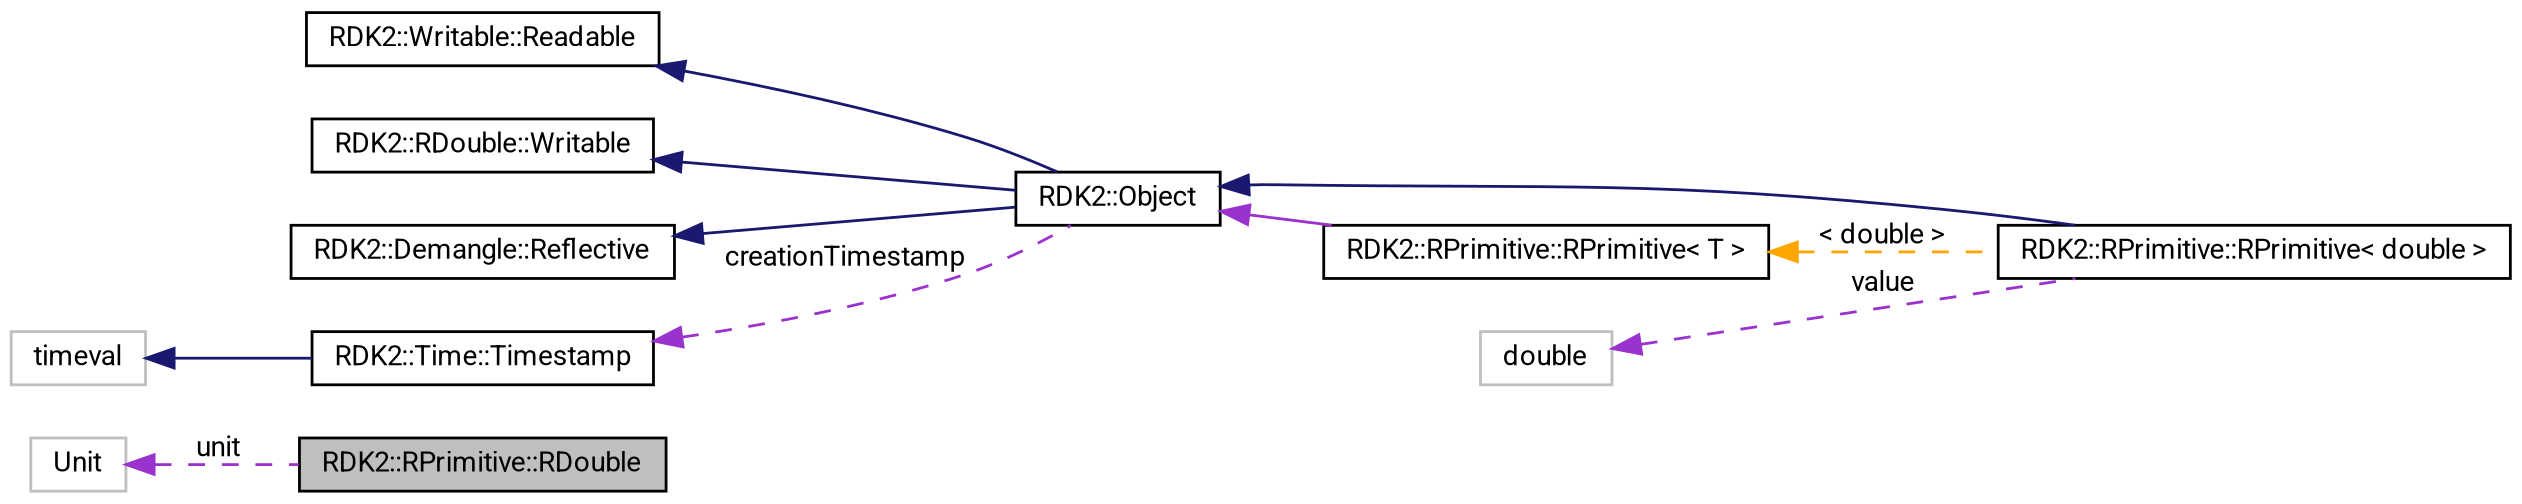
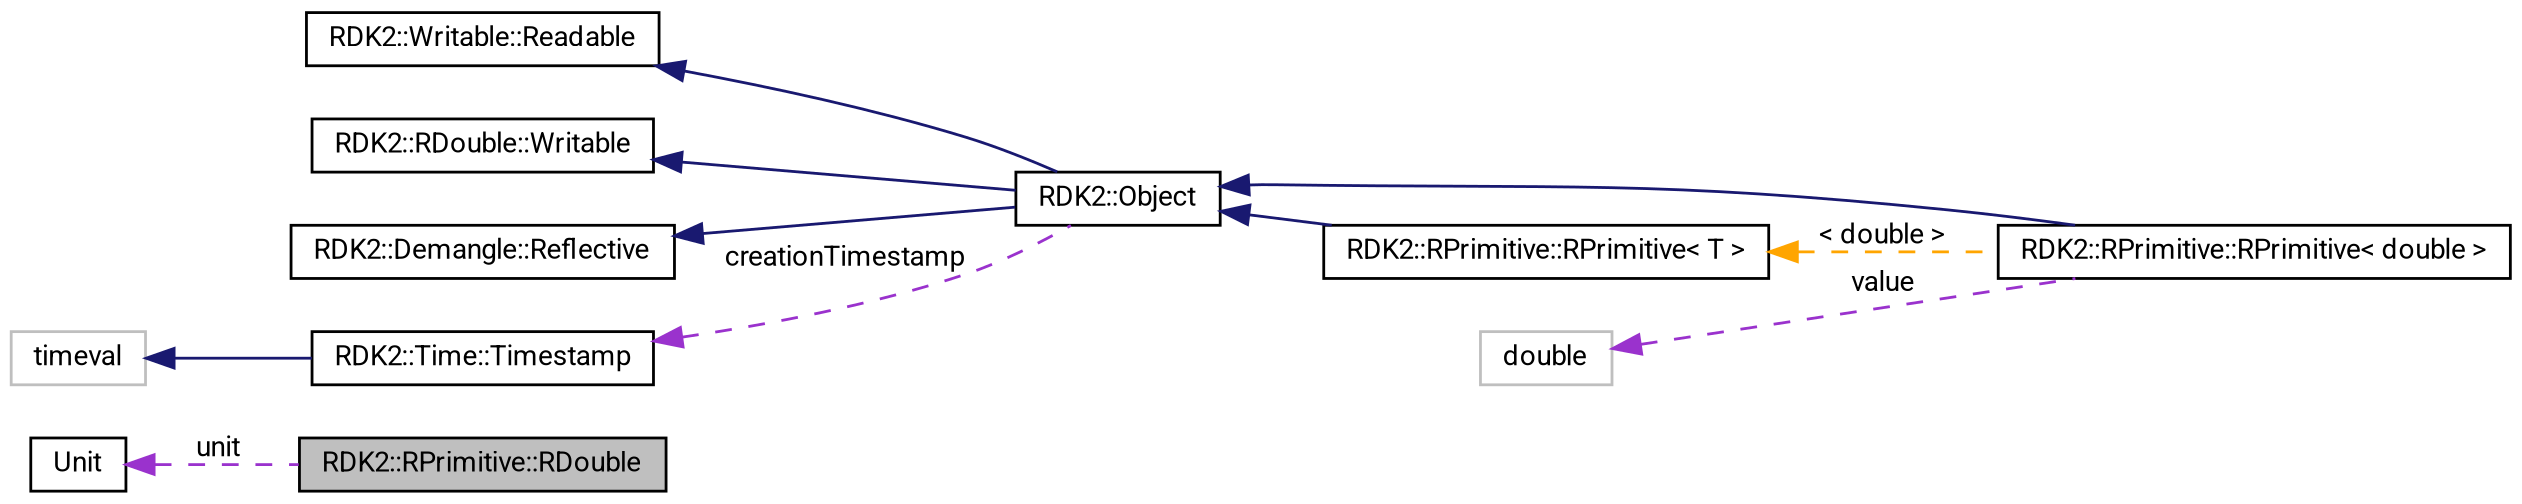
edge "RDK2::RPrimitive::RPrimitive< T >" -> "RDK2::Object": color darkorchid3 -> midnightblue
node "Unit": color grey75 -> black
